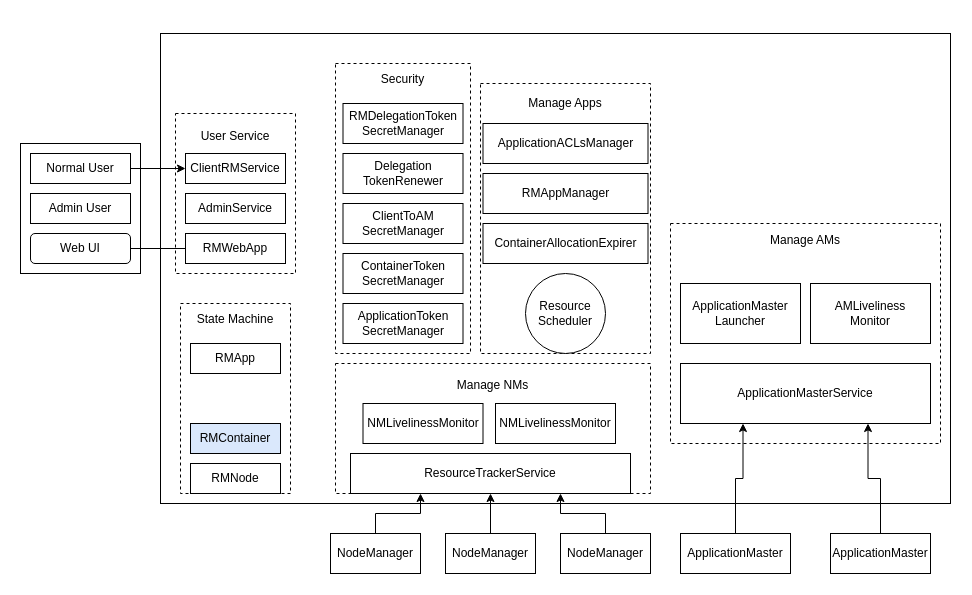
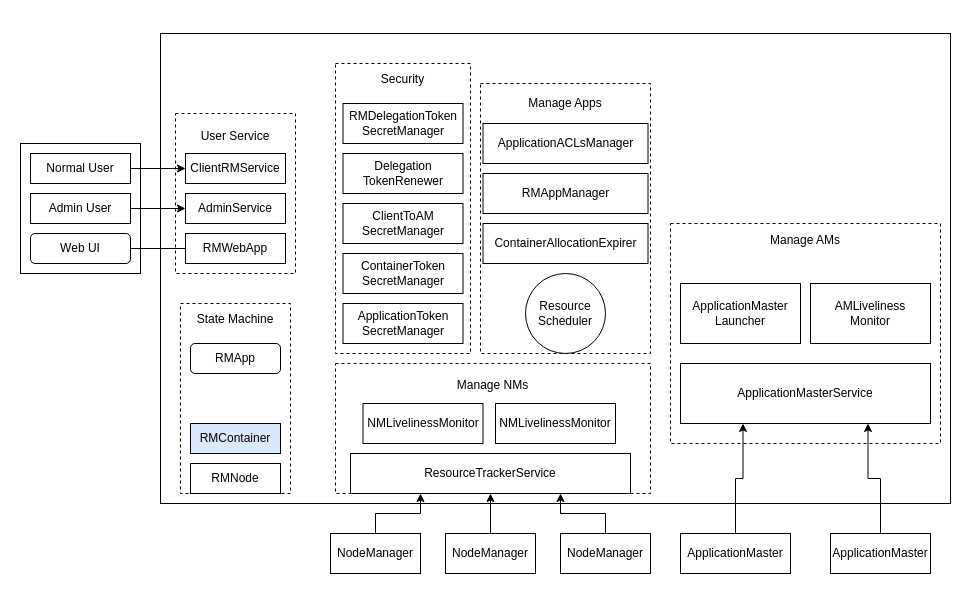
edge "Admin User" -> "AdminService": added
node "RMApp": shape rectangle -> rounded rectangle
